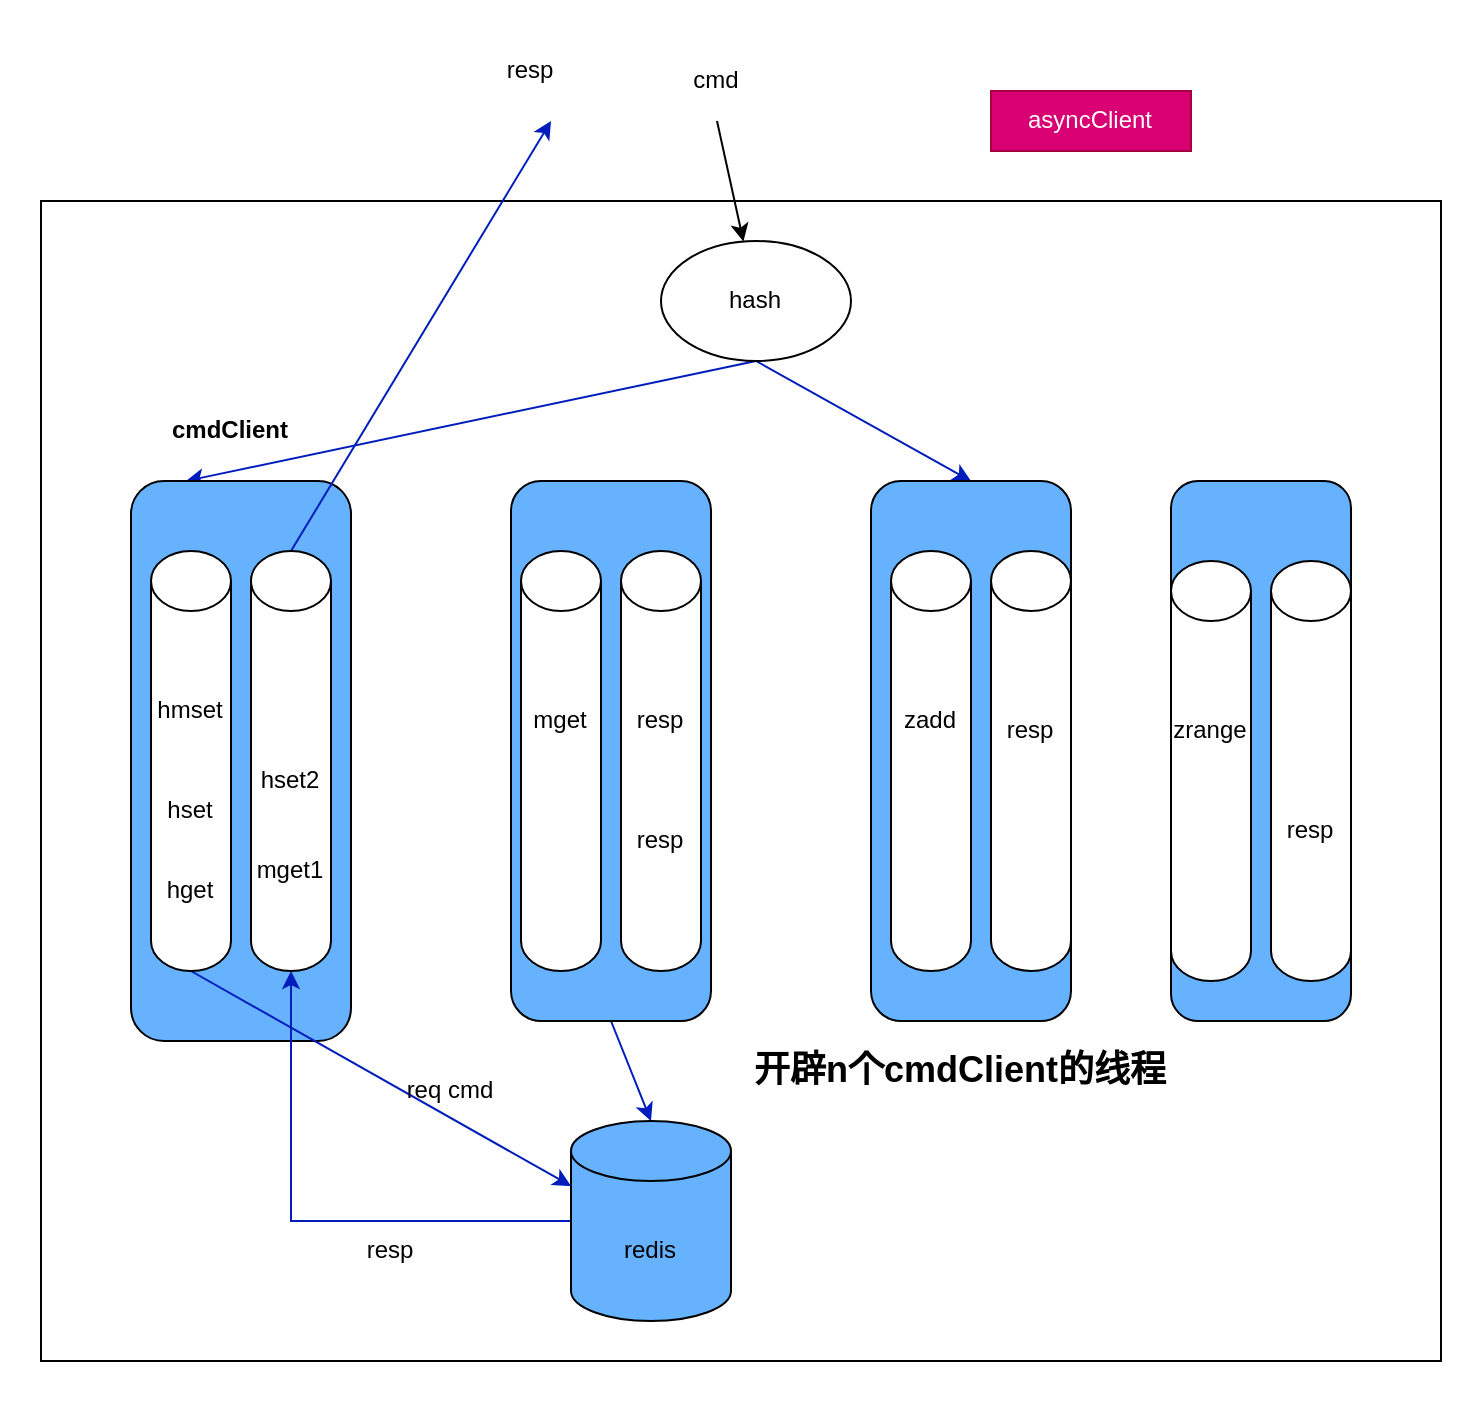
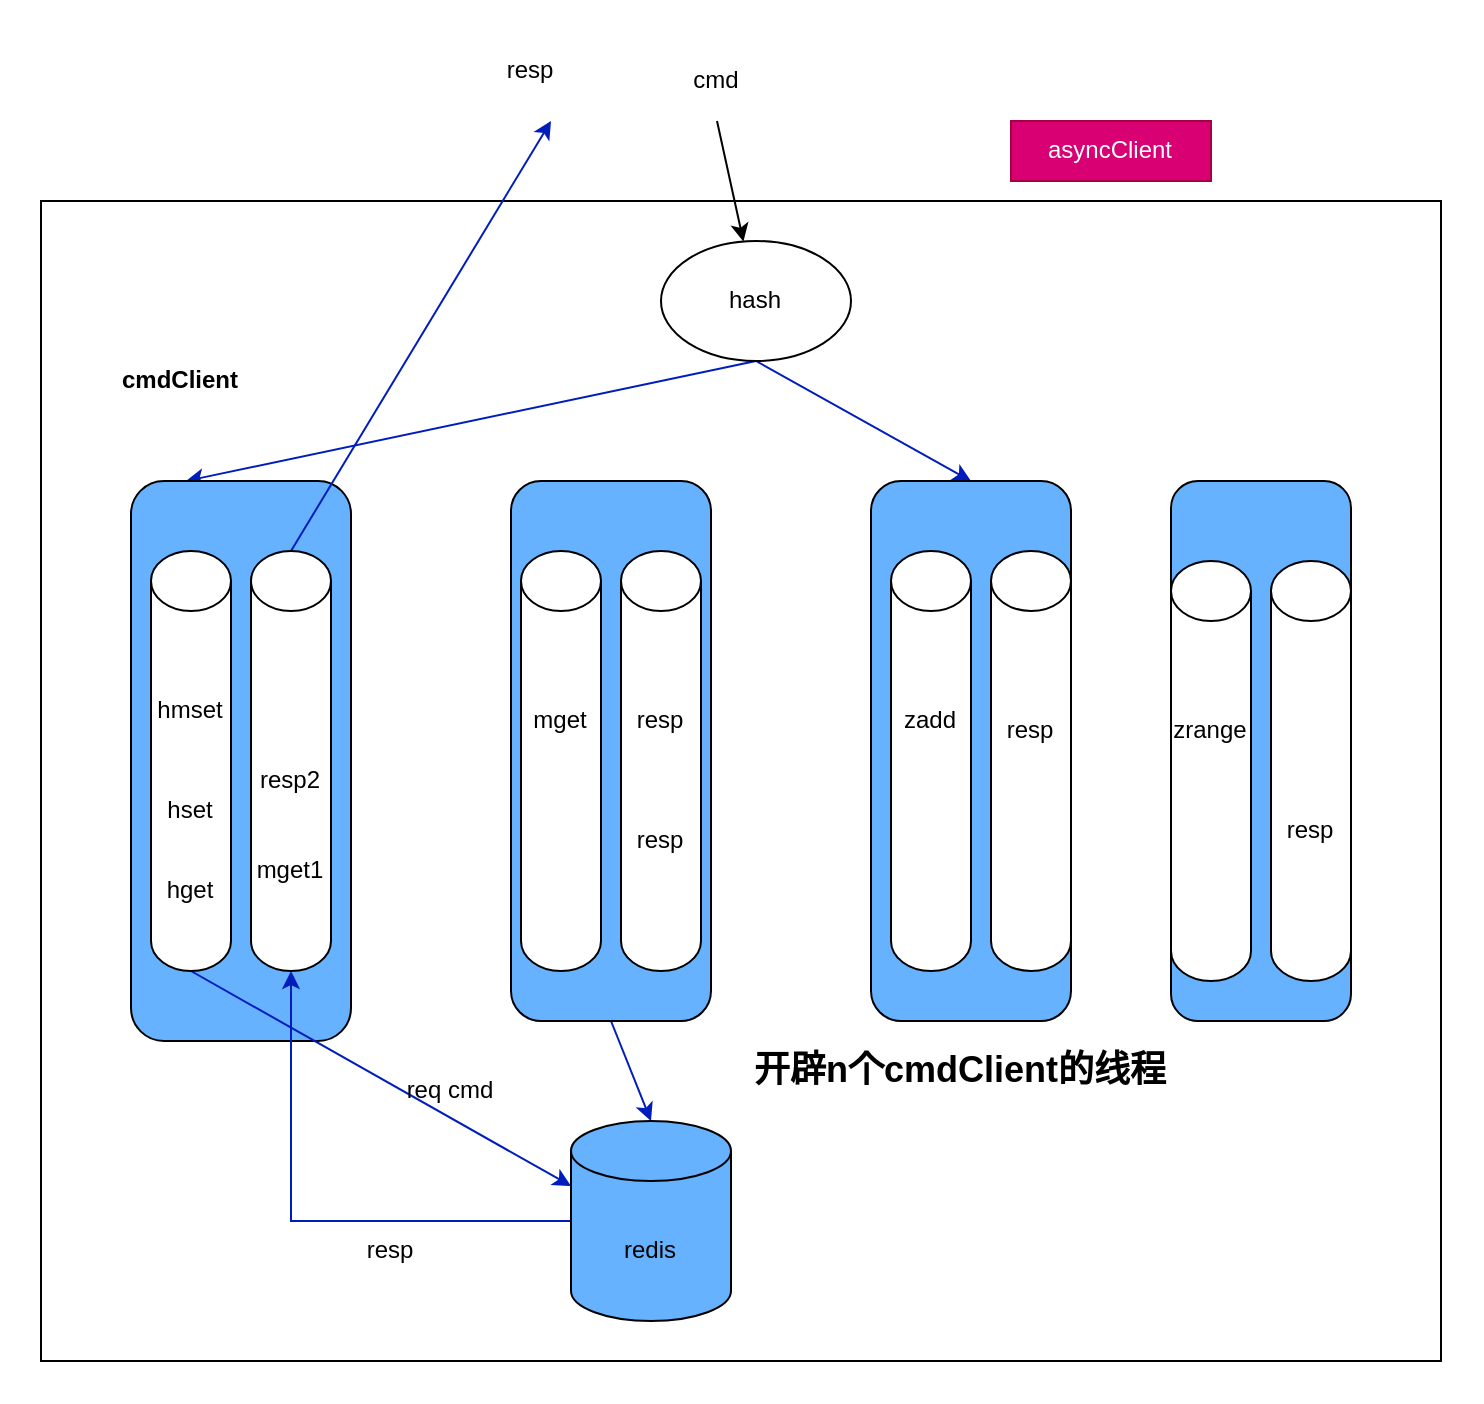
node "asyncClient": moved (1091, 121) -> (1111, 151)
node "cmdClient": moved (231, 431) -> (181, 381)
node "hset2": label "hset2" -> "resp2"
